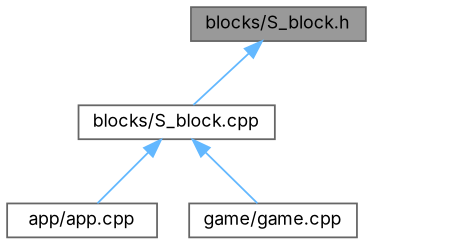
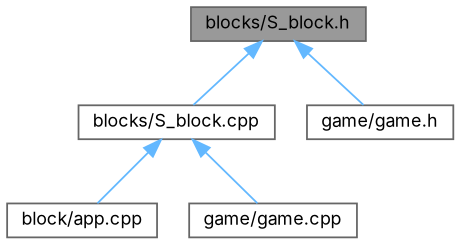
node "game/game.h": added
node "app/app.cpp": label "app/app.cpp" -> "block/app.cpp"
